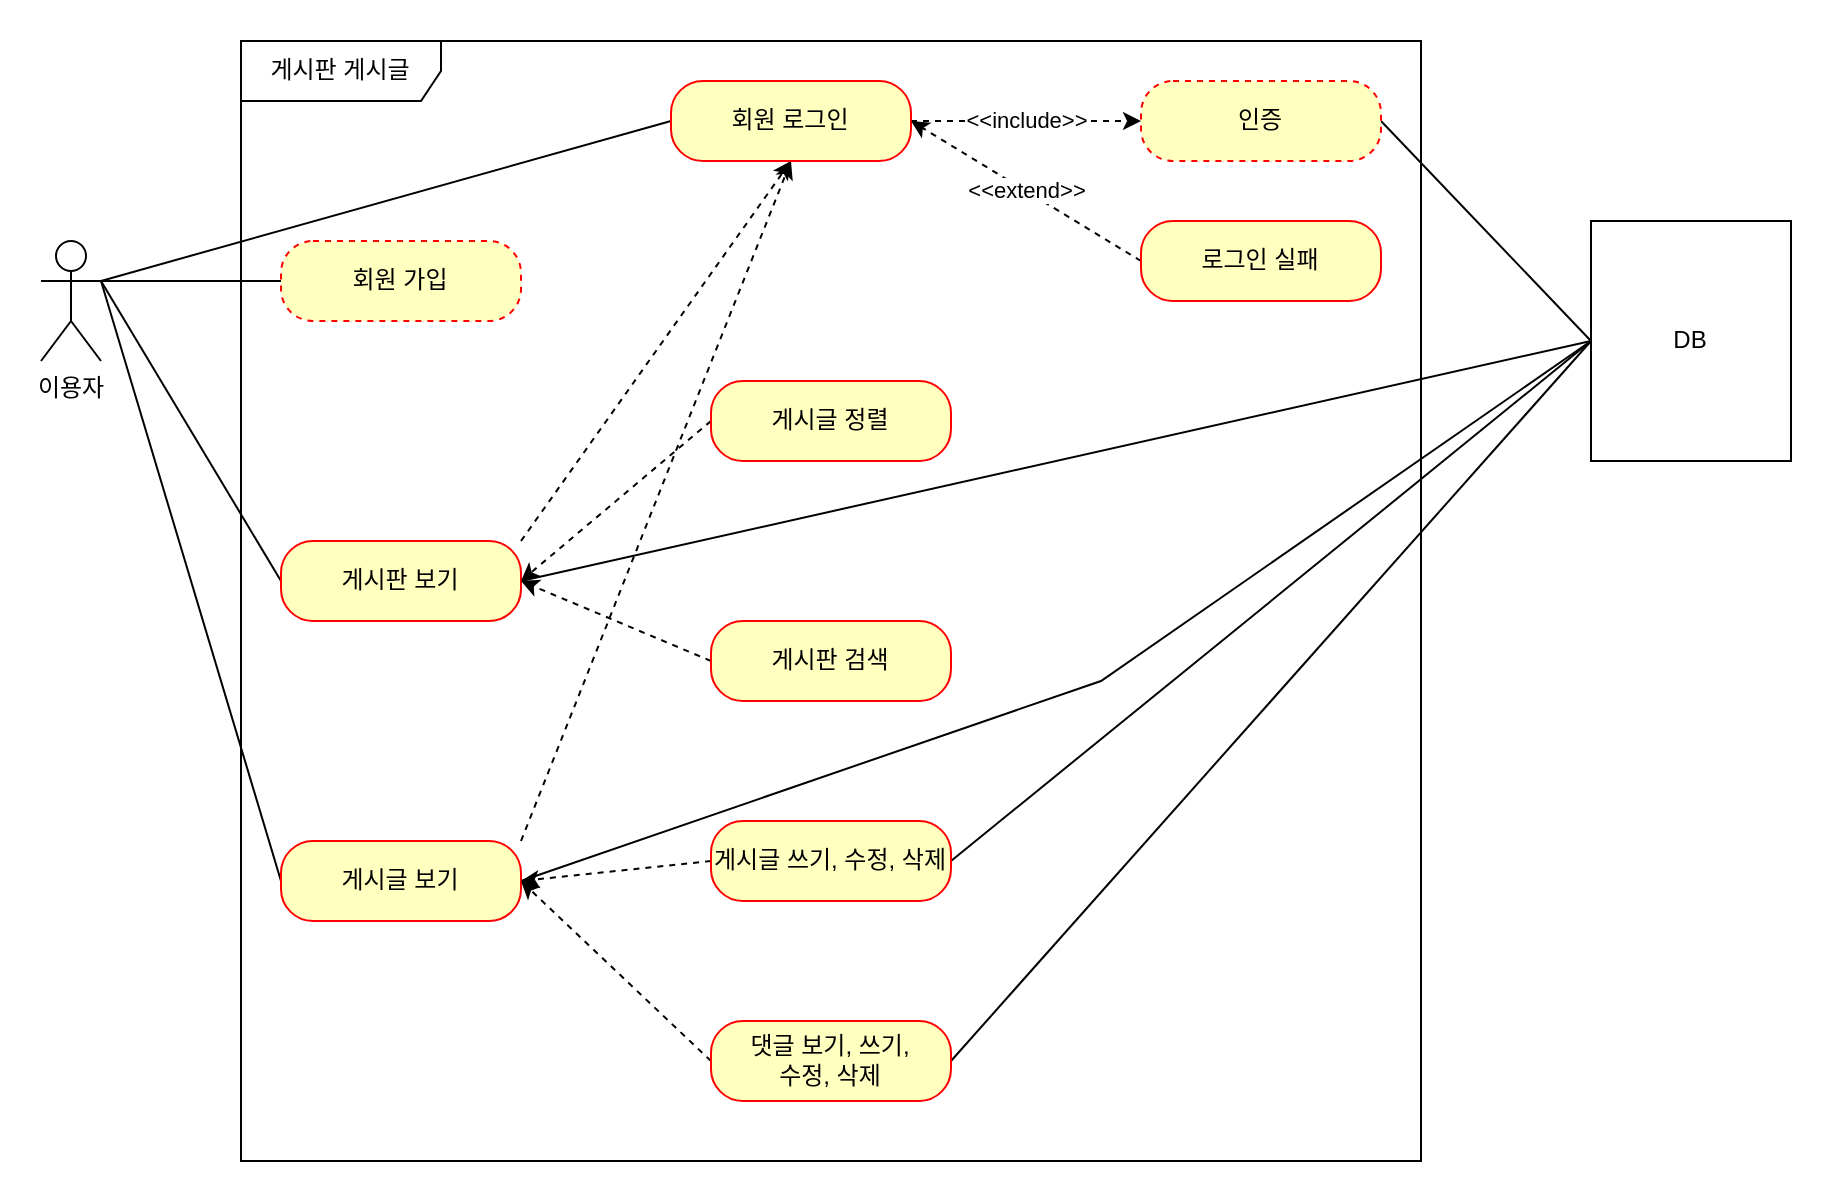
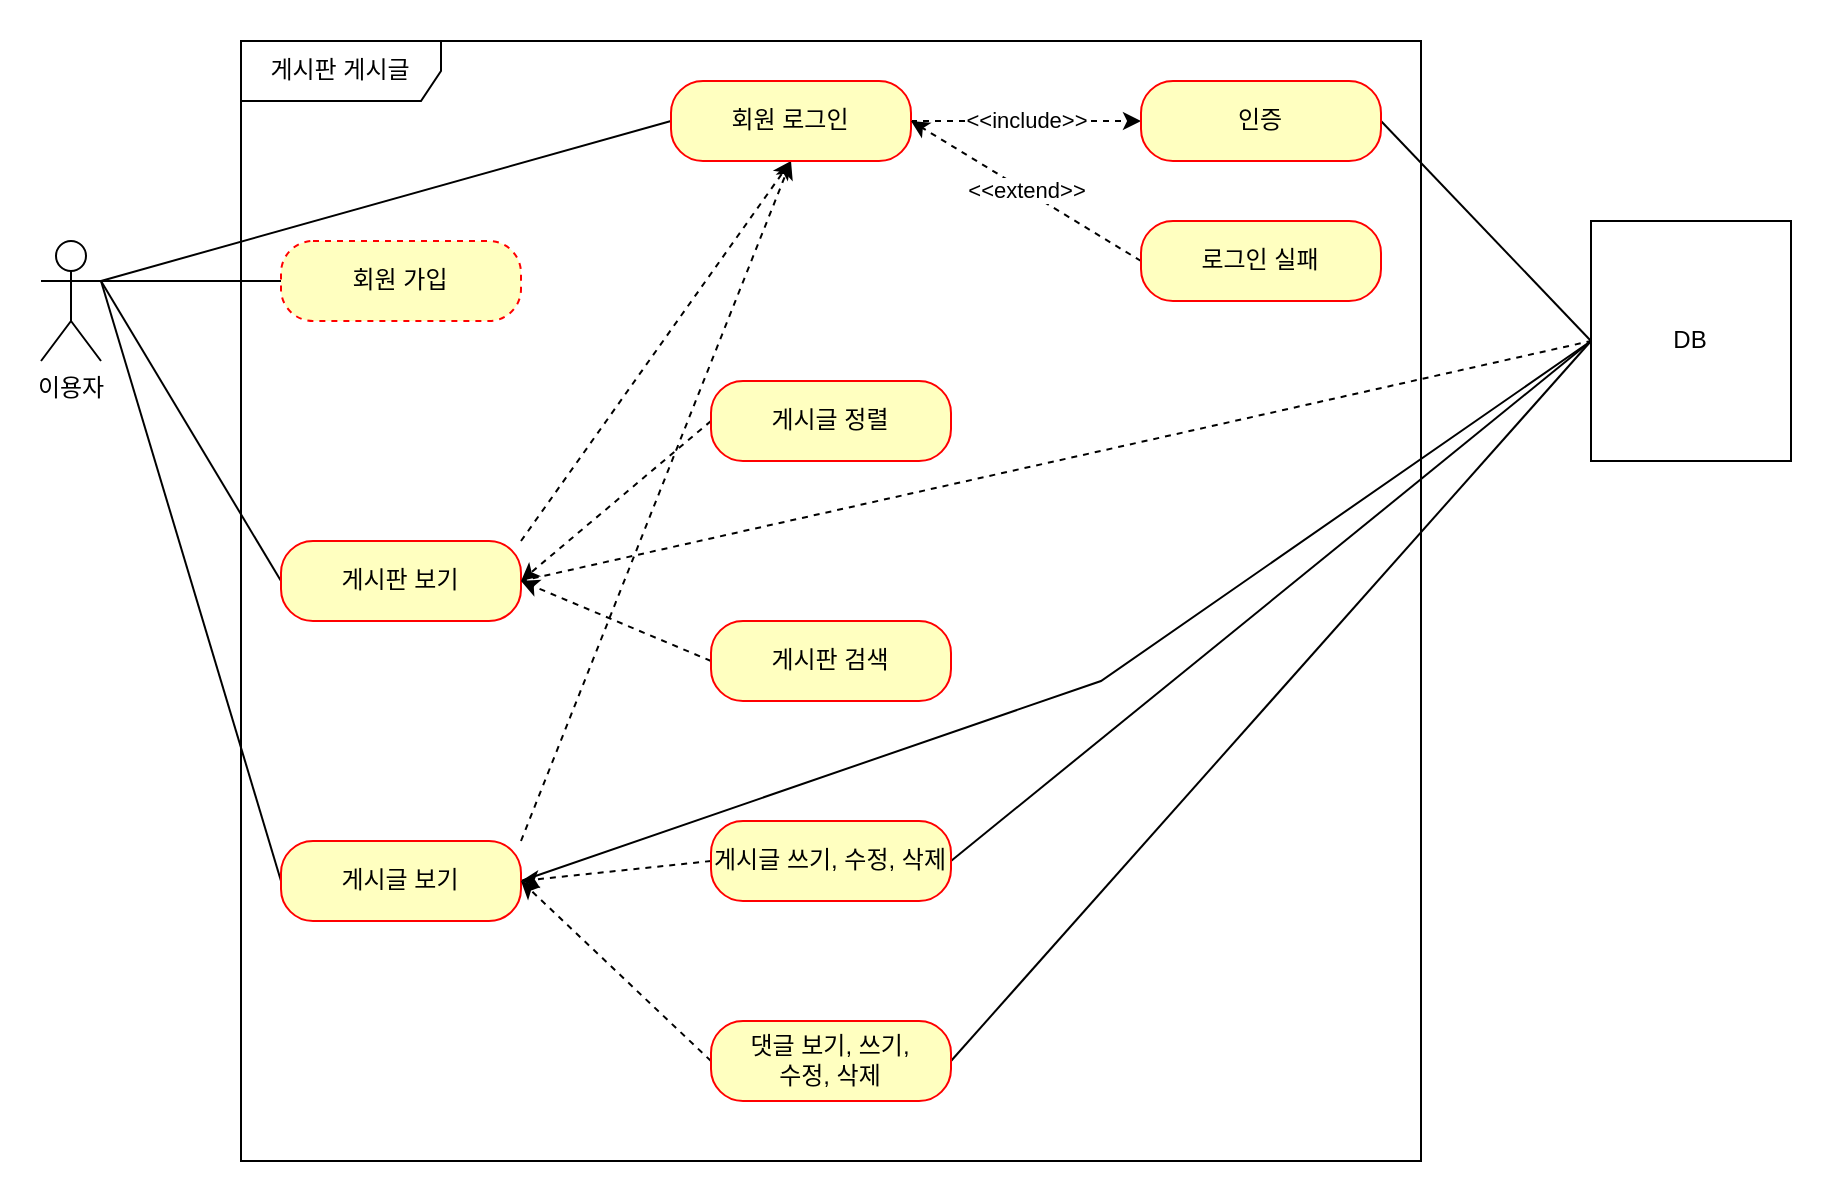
node "인증": style dashed -> solid
edge "DB" -- "게시판 보기": style solid -> dashed
